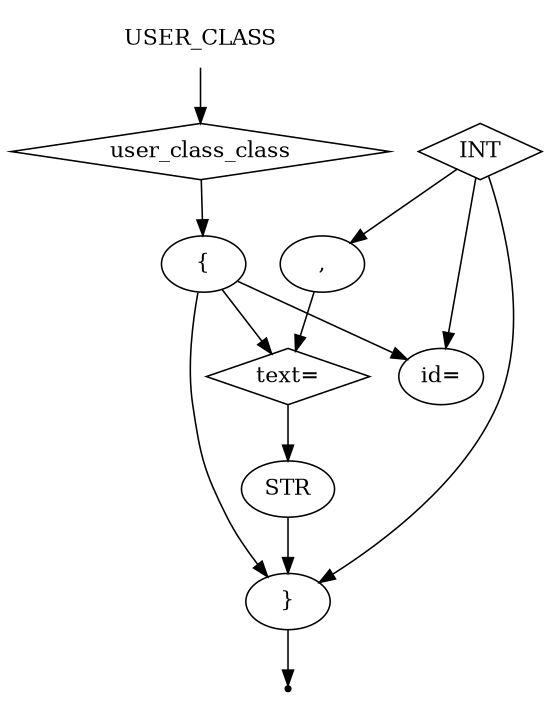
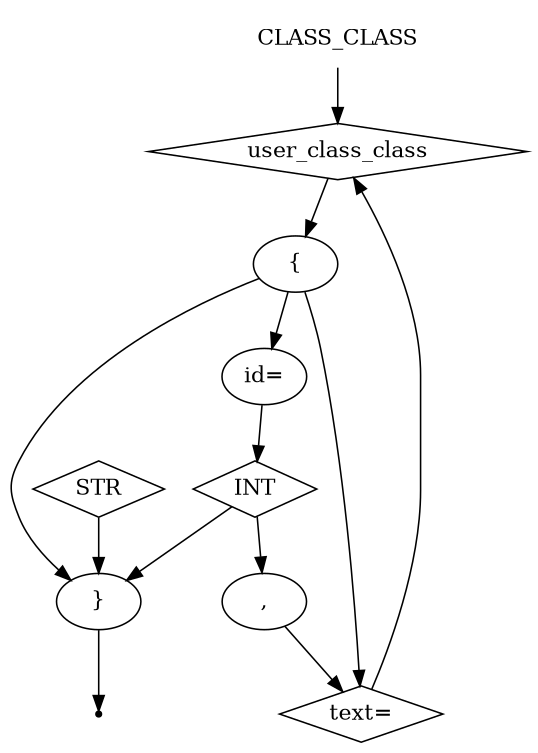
node "USER_CLASS": label "USER_CLASS" -> "CLASS_CLASS"
edge "INT" -> "id=": reversed
edge "text=" -> "STR": now "text=" -> "user_class_class"
node "STR": shape ellipse -> diamond
